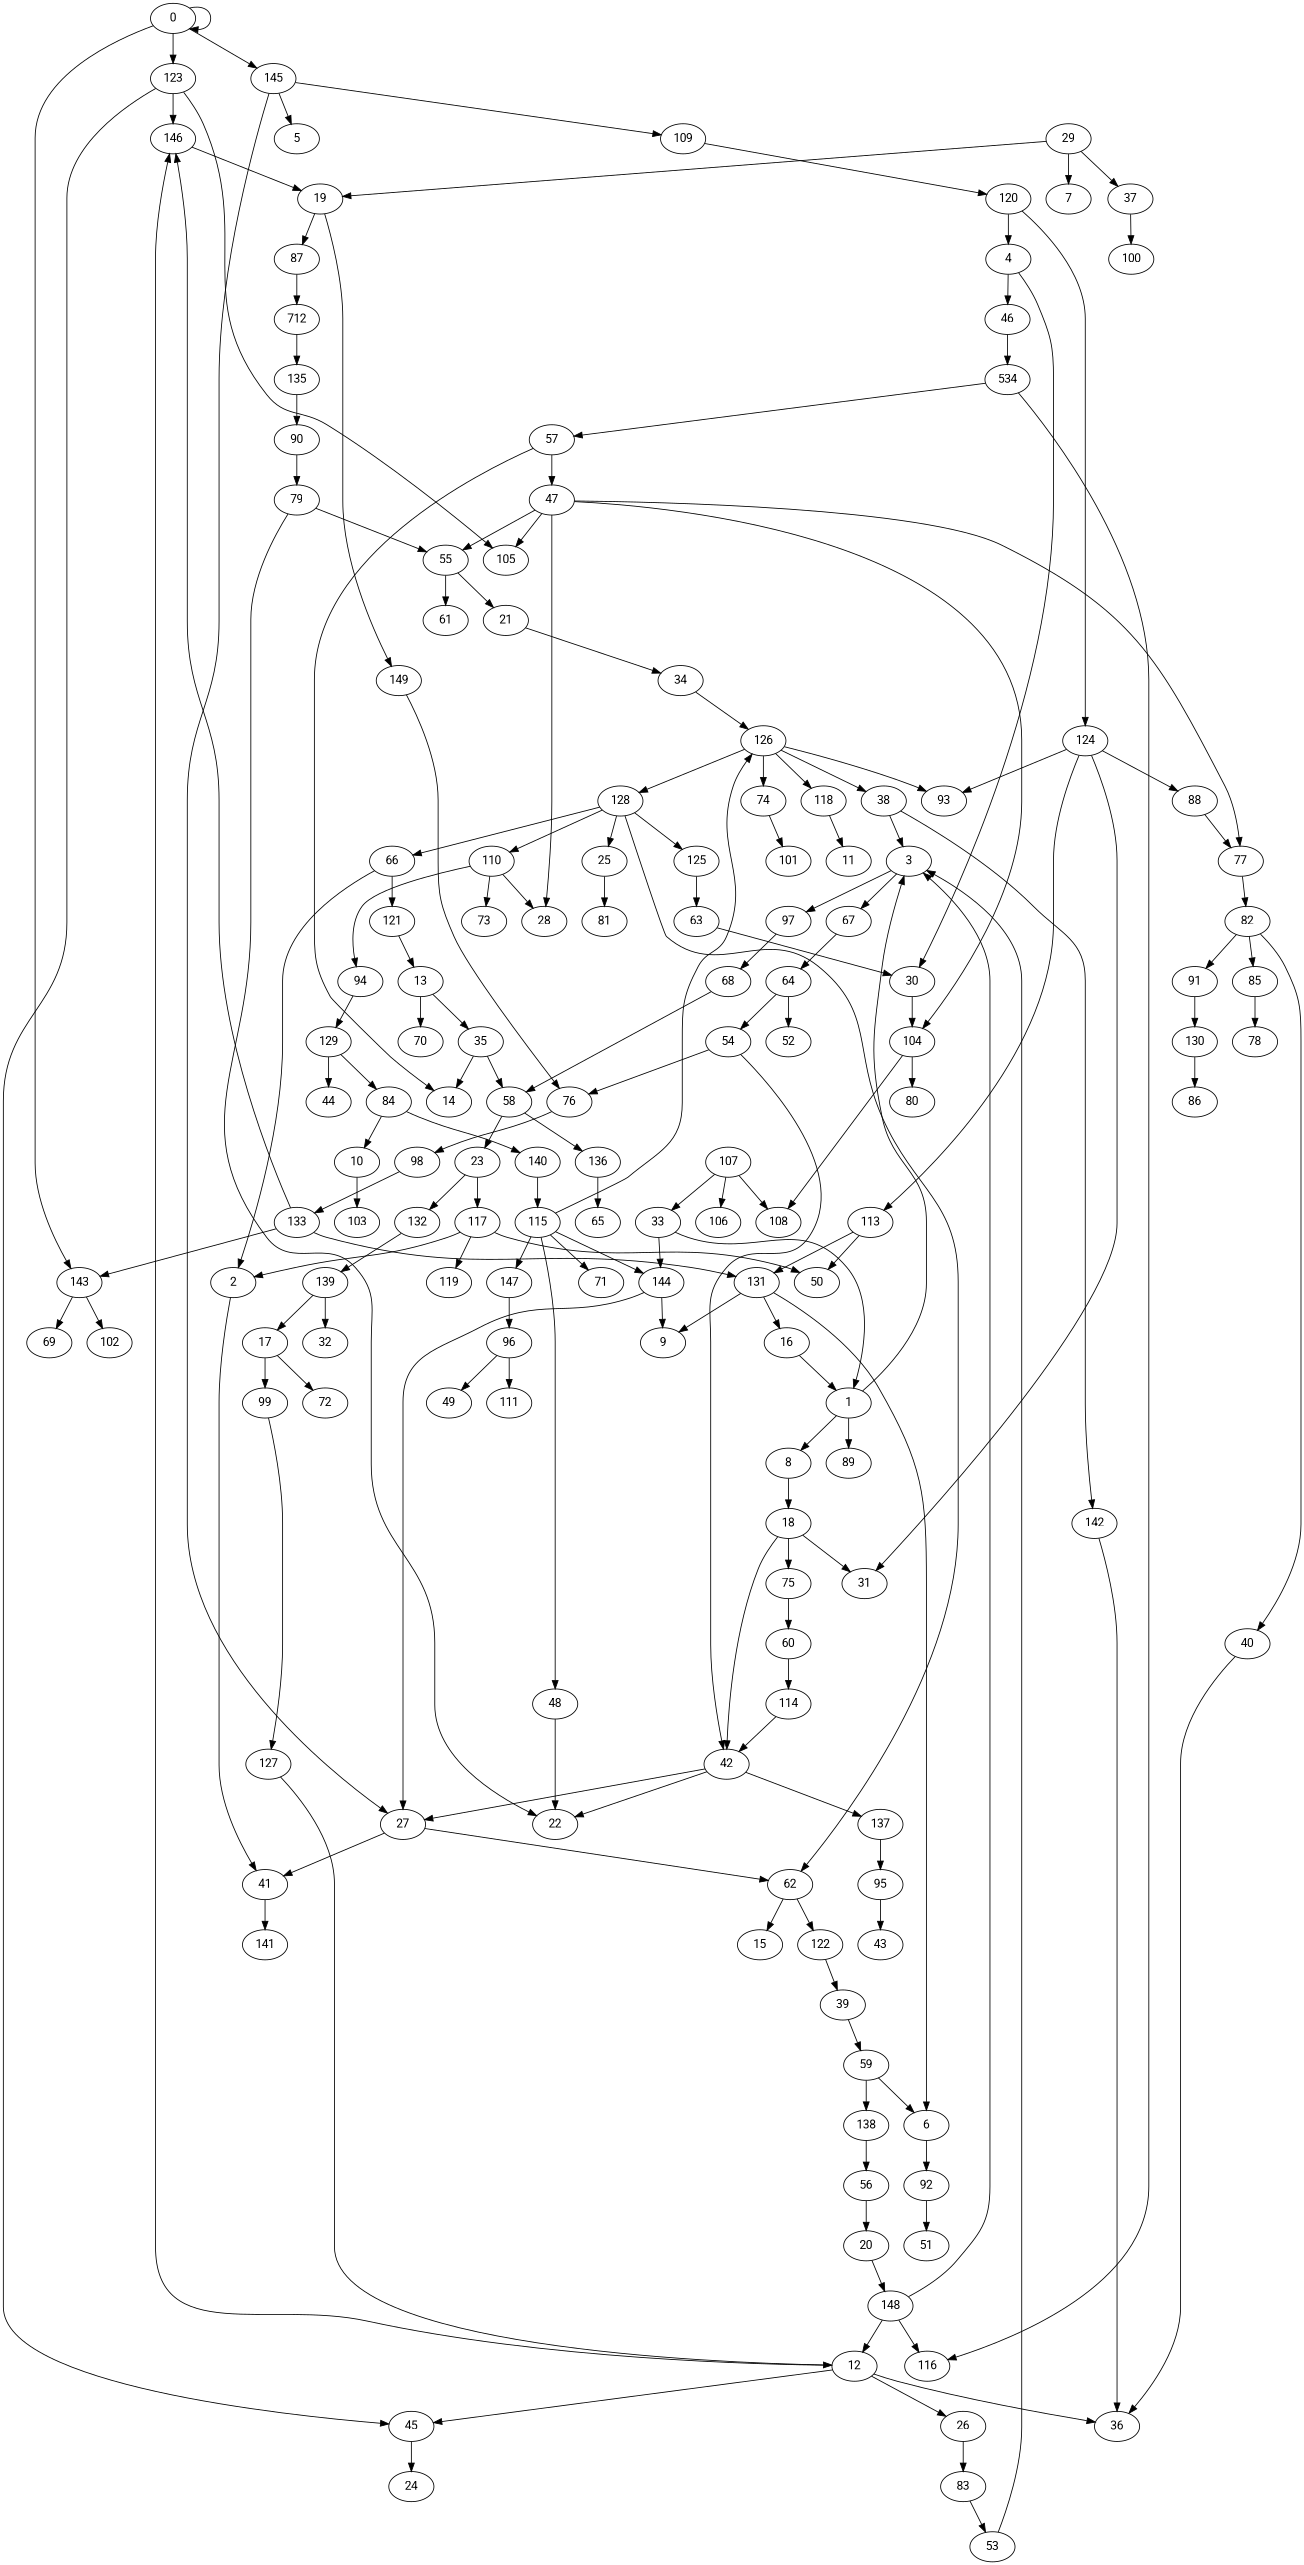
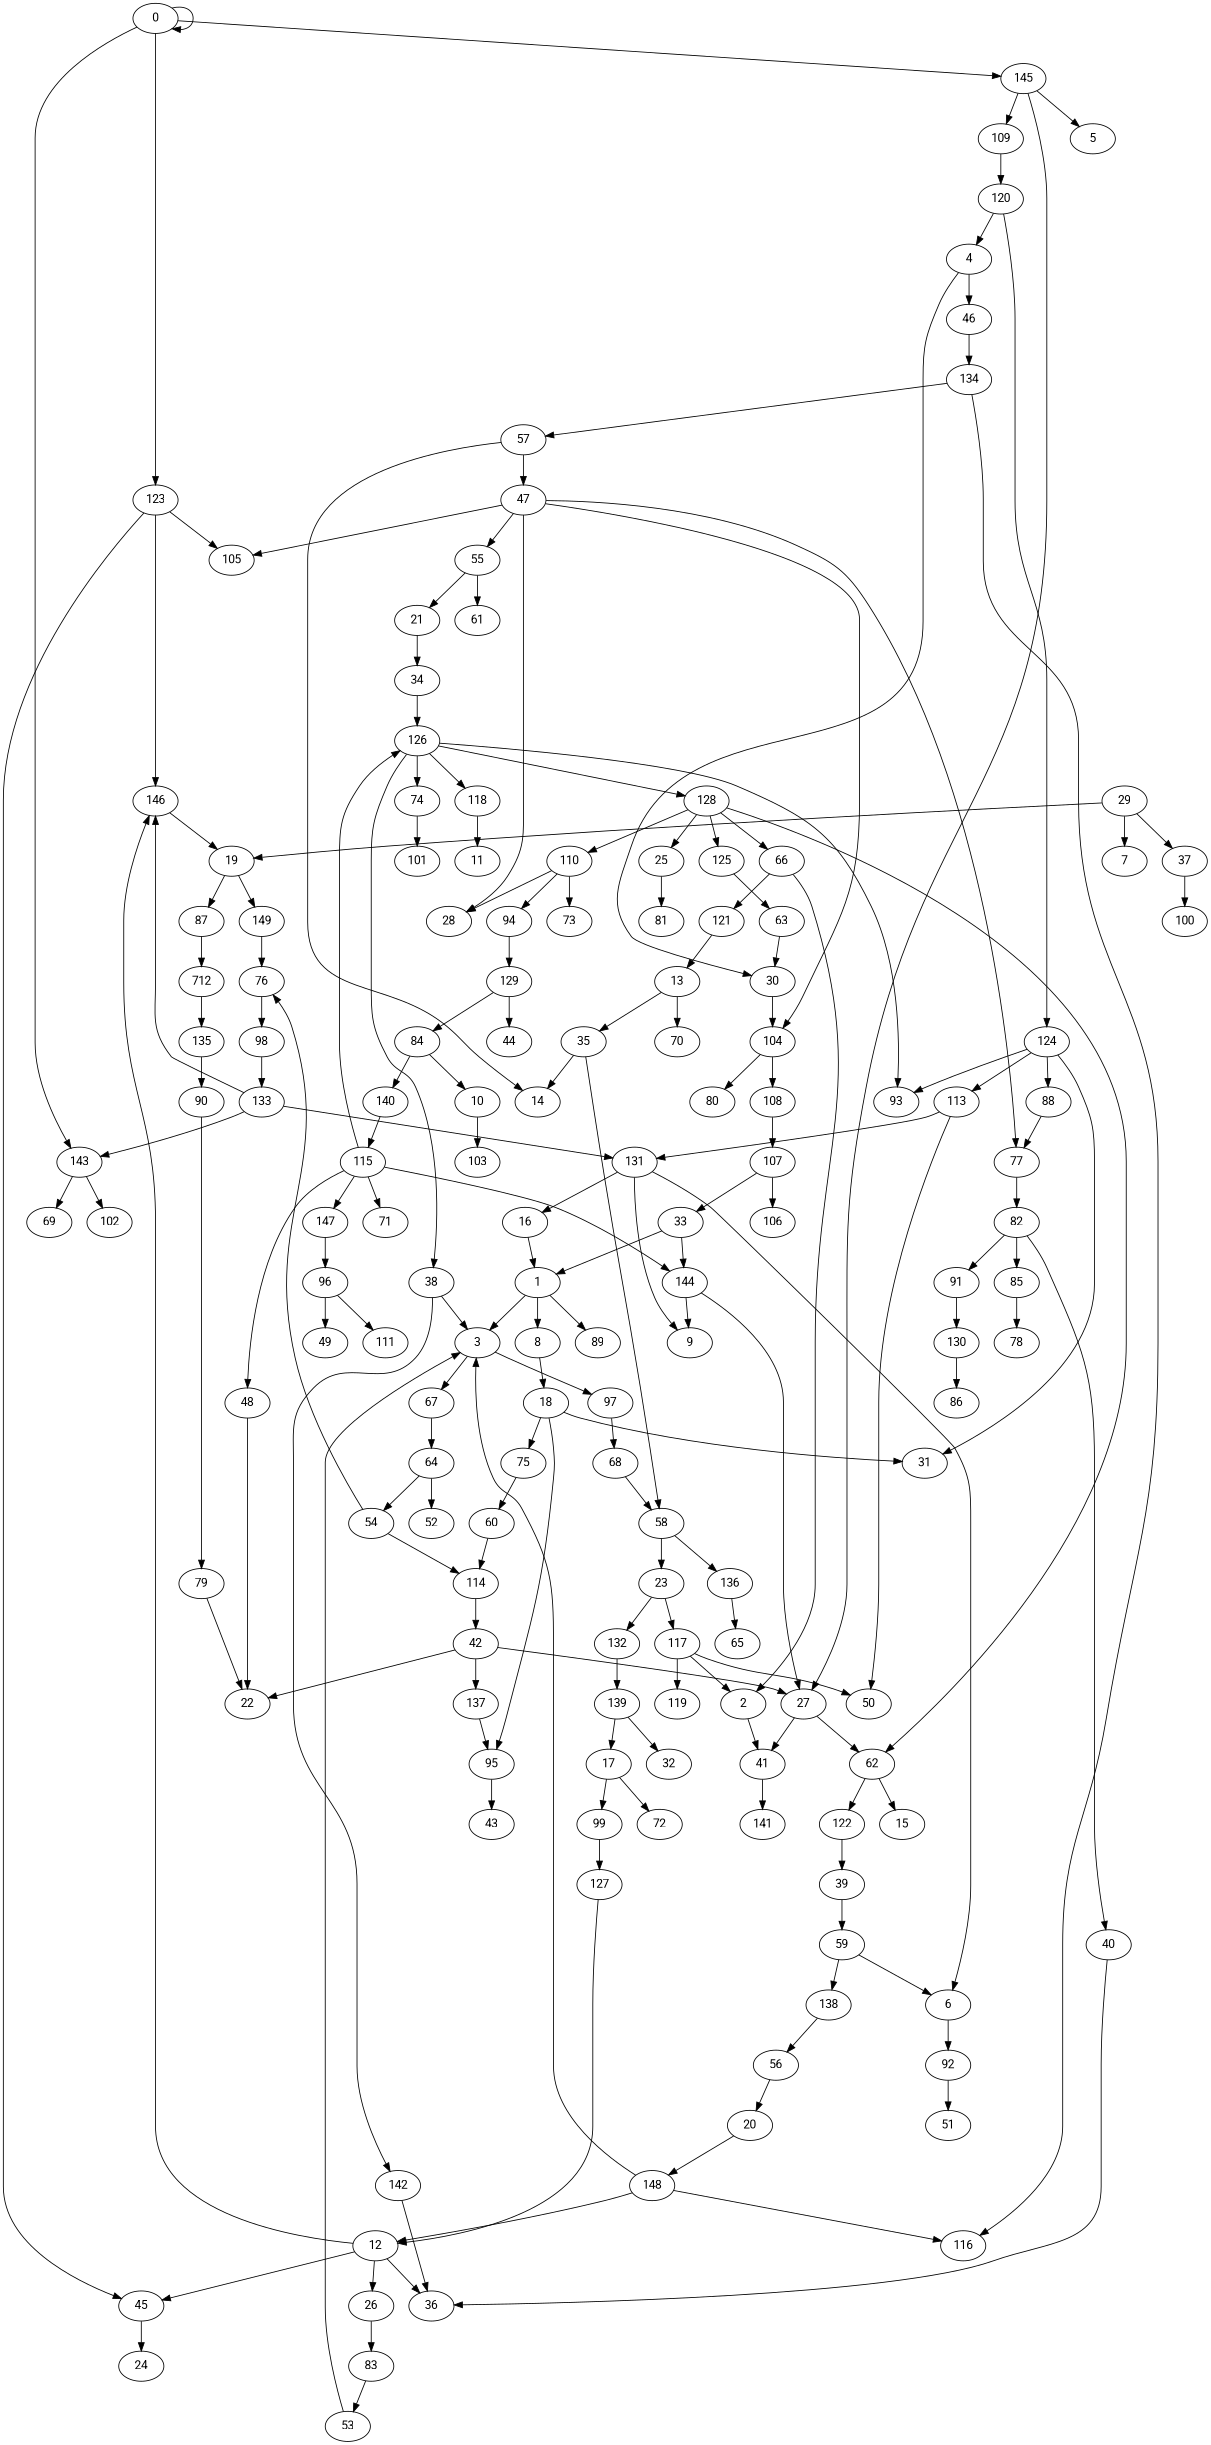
node "534": label "534" -> "134"
edge "79" -> "55": removed
edge "107" -> "108": reversed
edge "54" -> "42": now "54" -> "114"
edge "18" -> "42": now "18" -> "95"
